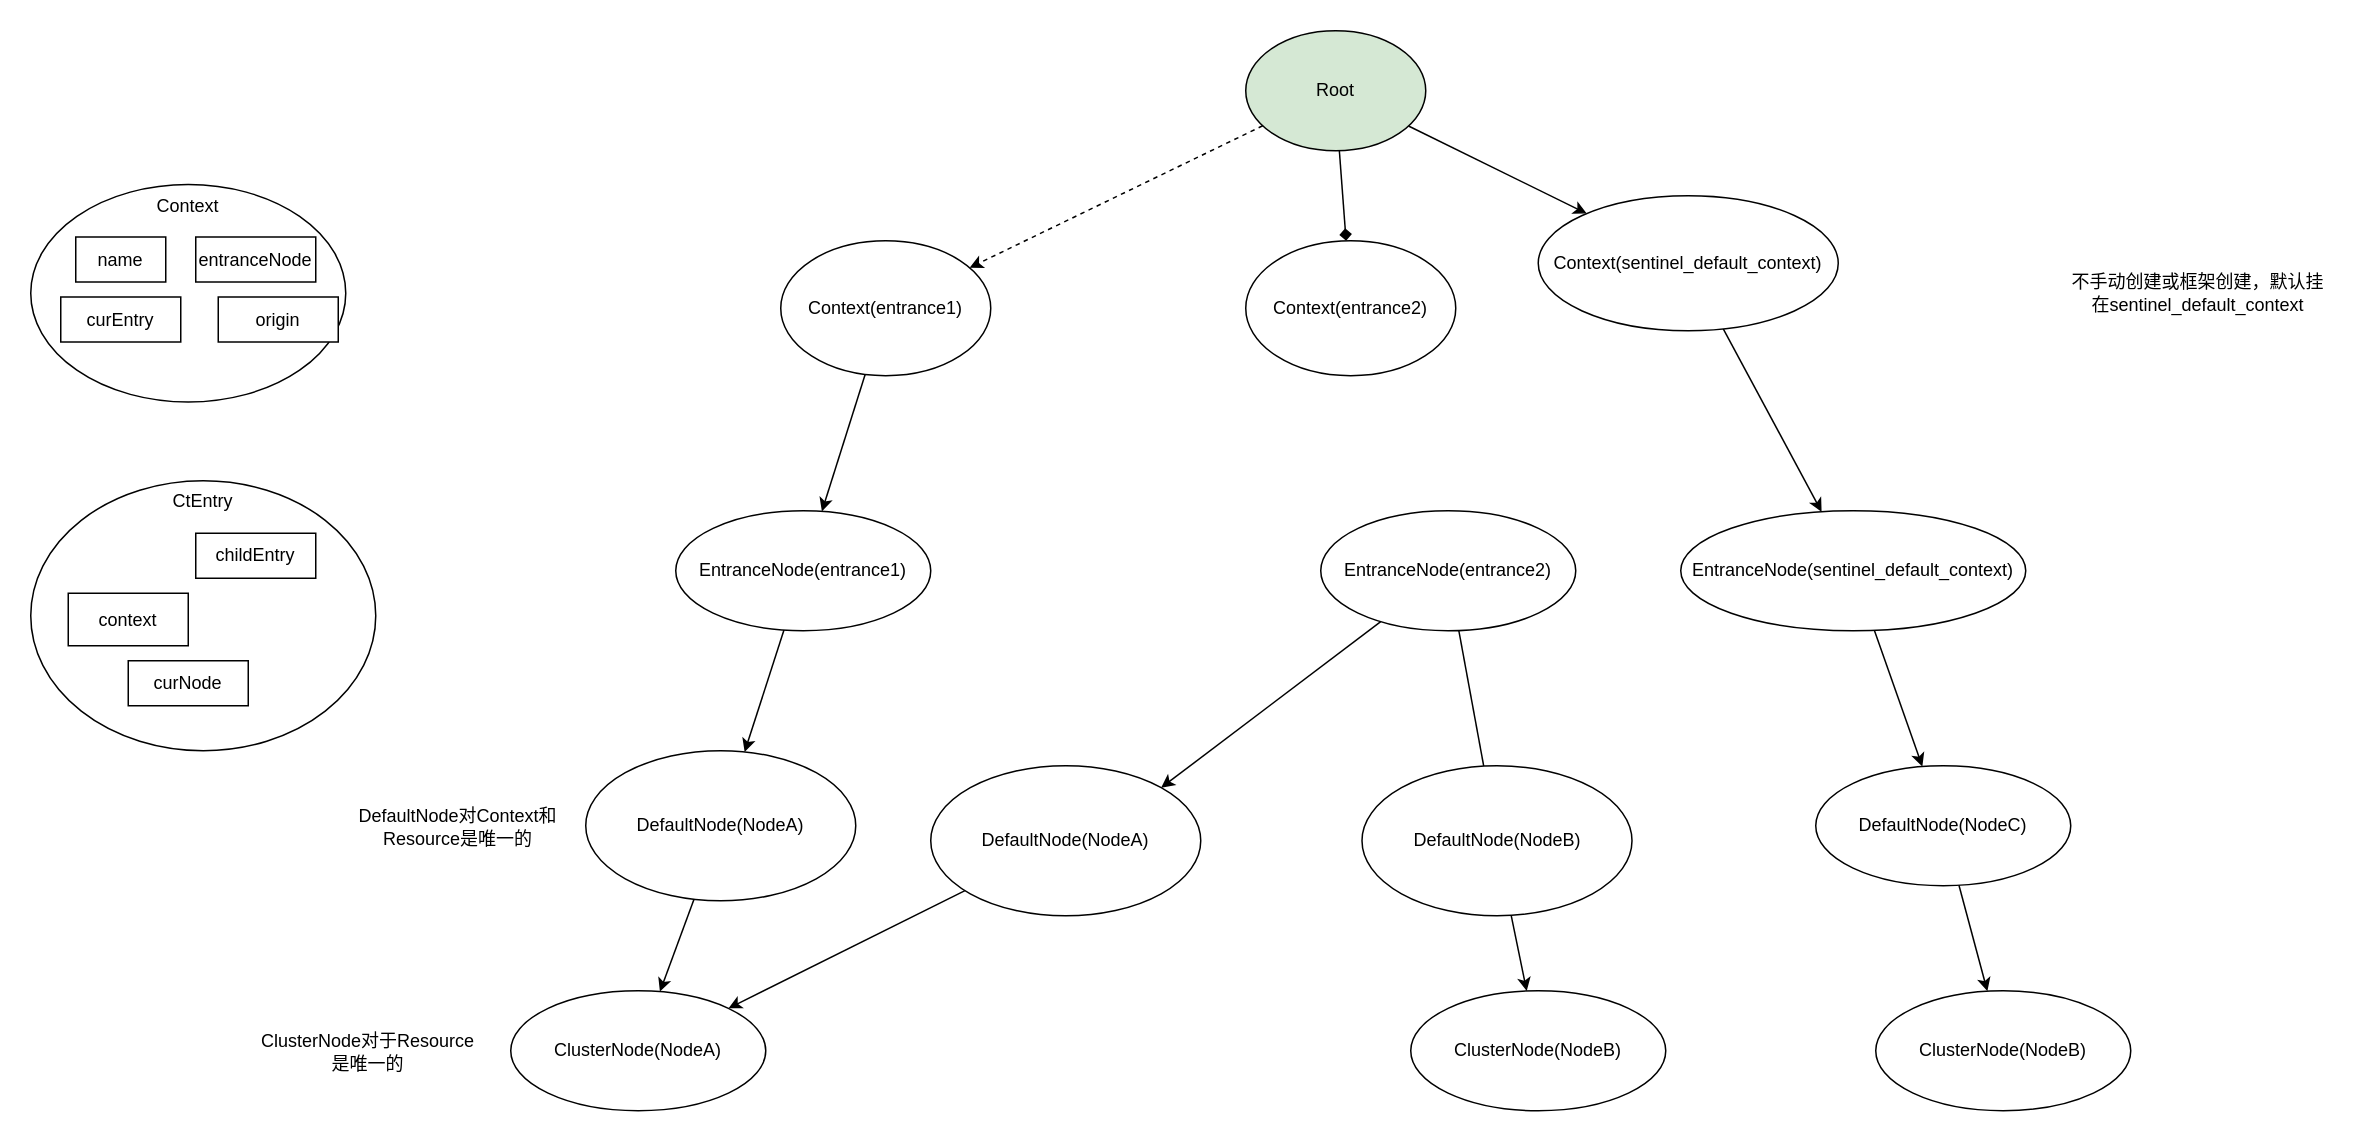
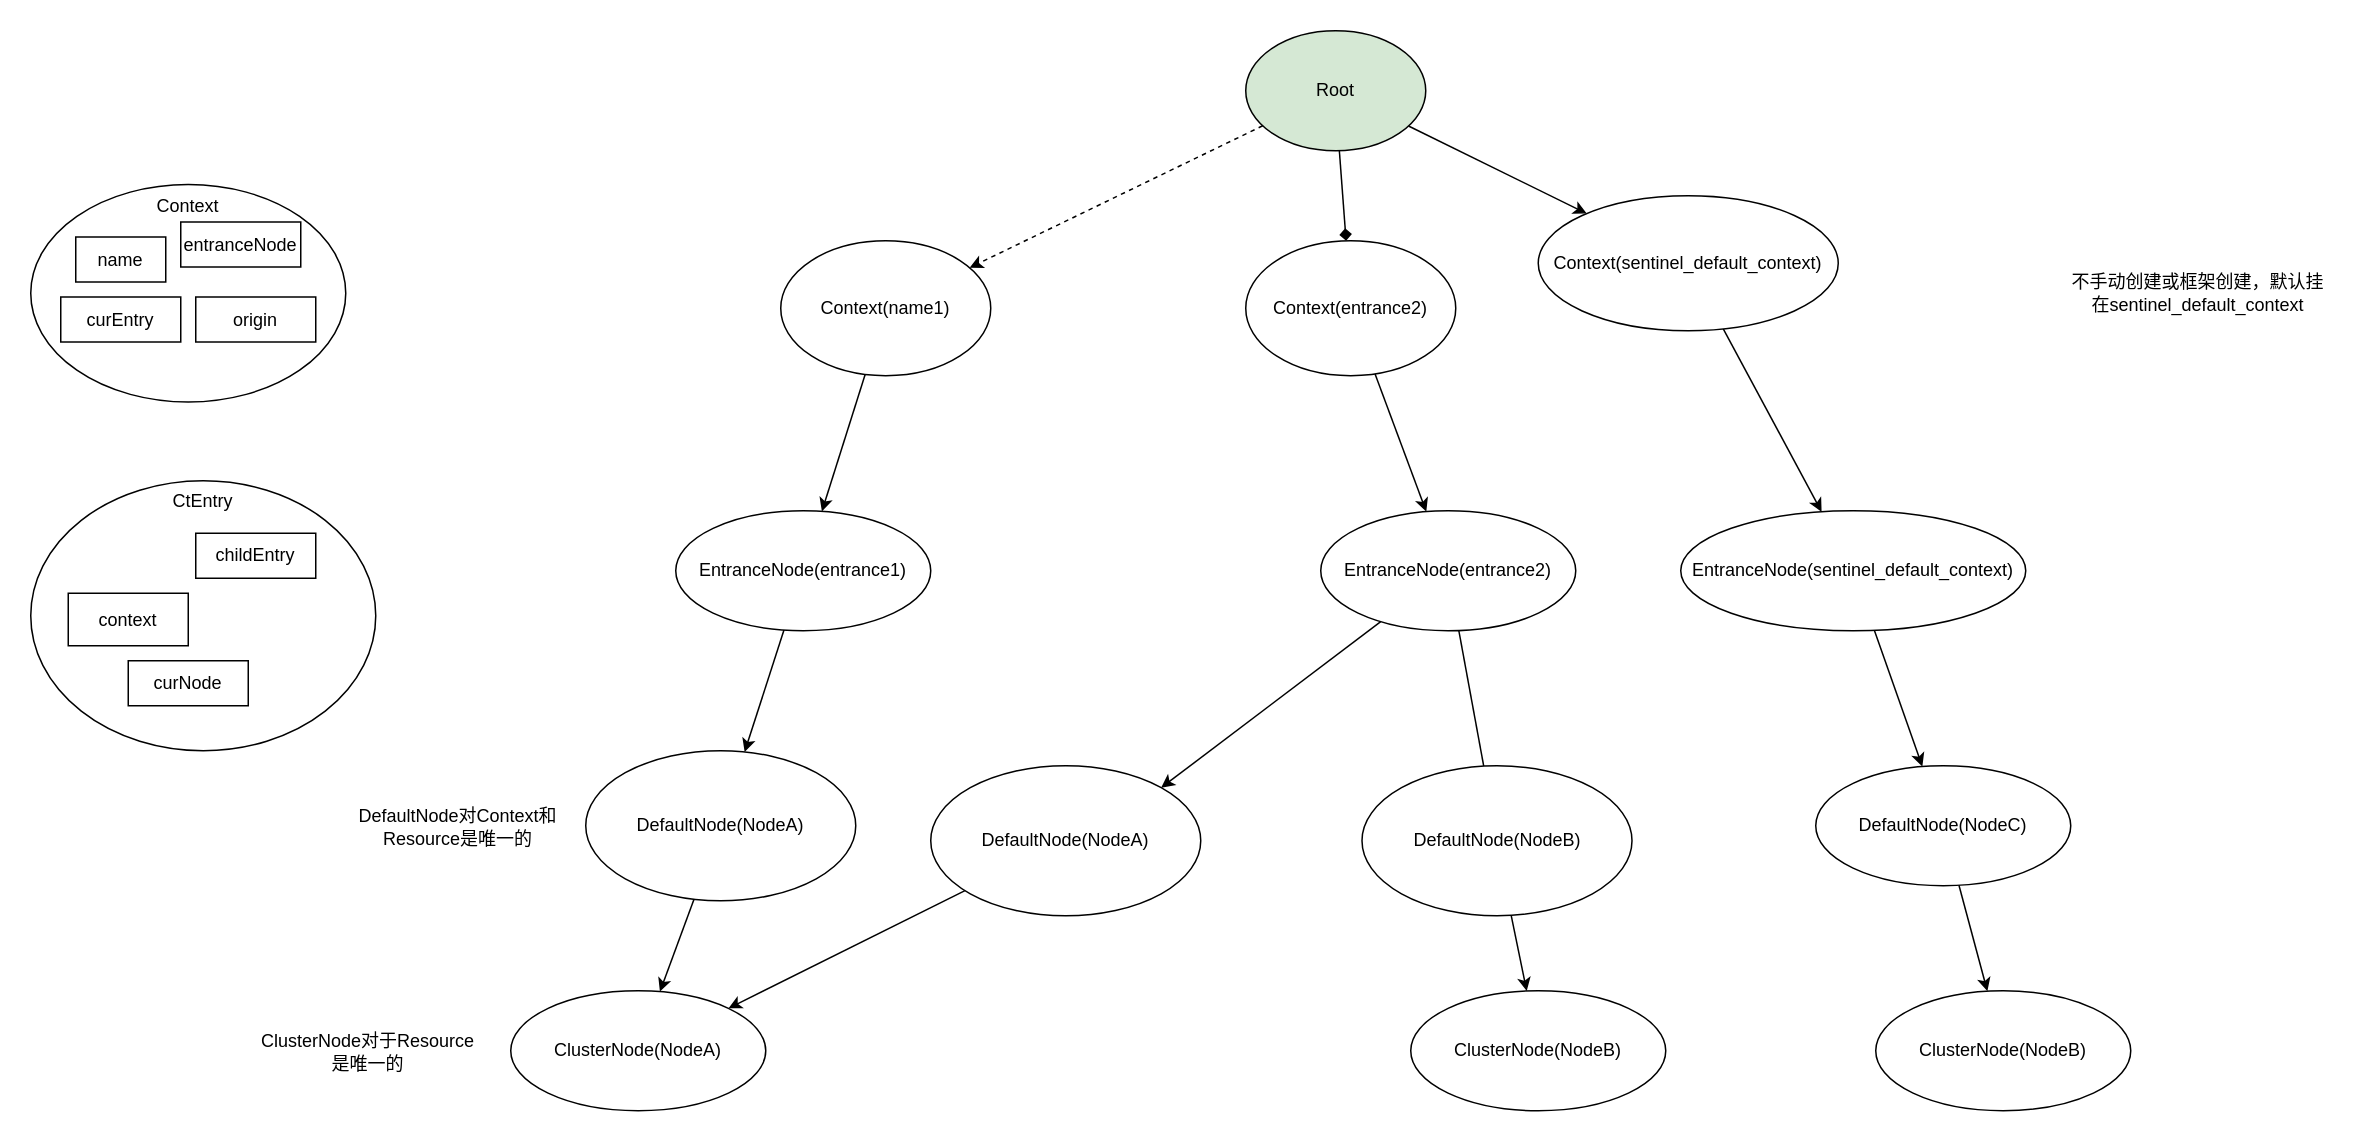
node "entranceNode": moved (256, 260) -> (241, 245)
node "Context(entrance1)": label "Context(entrance1)" -> "Context(name1)"
node "origin": moved (278, 320) -> (256, 320)
edge "Context(entrance2)" -> "EntranceNode(entrance2)": added
